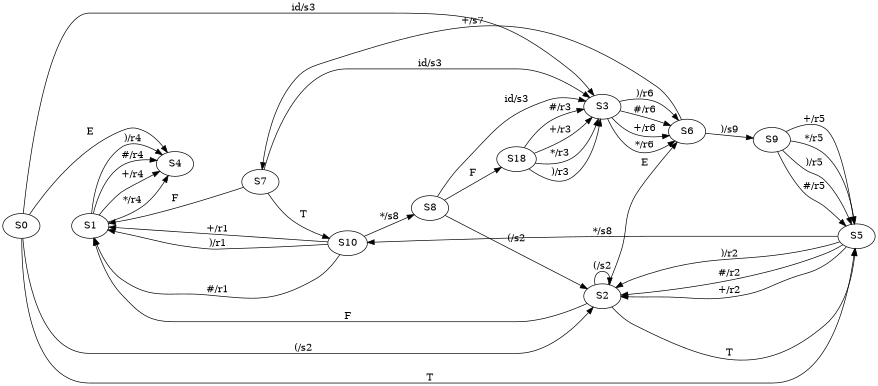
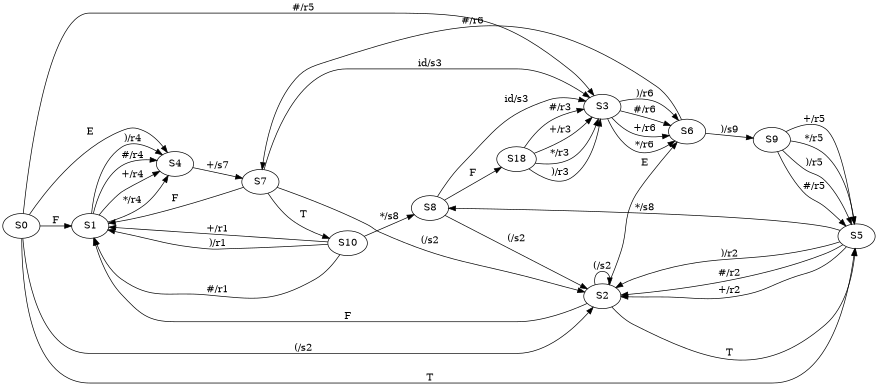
edge "S0" -> "S3": label "id/s3" -> "#/r5"
edge "S6" -> "S7": label "+/s7" -> "#/r6"
edge "S4" -> "S7": added, label "+/s7"
edge "S0" -> "S1": added, label "F"
edge "S5" -> "S10": now "S5" -> "S8"
edge "S7" -> "S2": added, label "(/s2"
